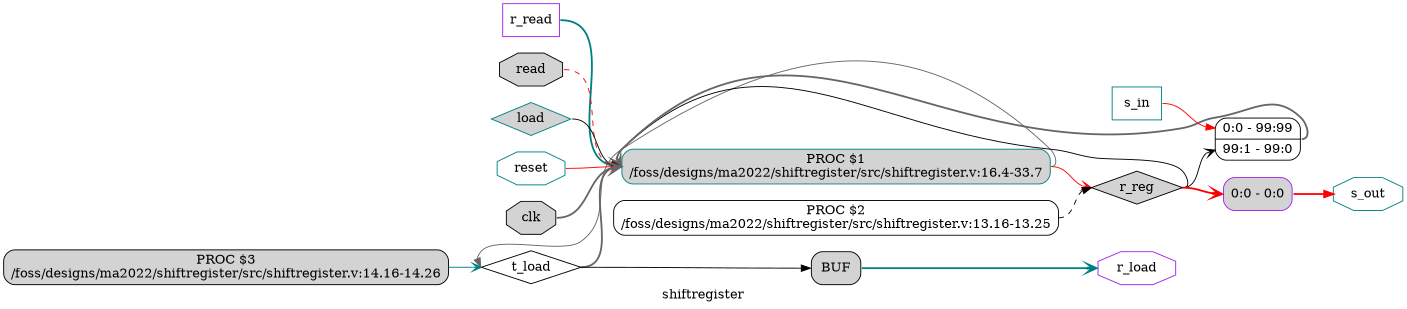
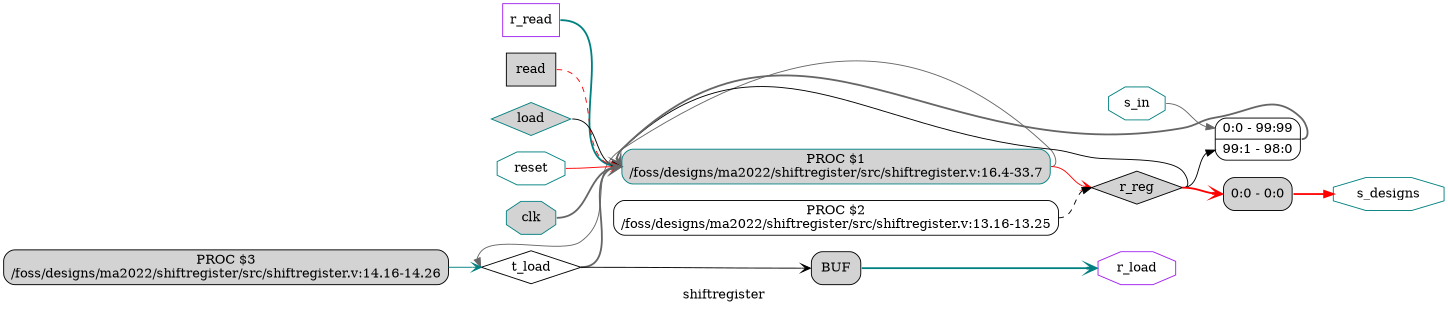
node "read": shape octagon -> box
node "s_in": shape box -> octagon
edge "s_in" -> "0:0 - 99:99": color red -> gray40
node "0:0 - 99:99": text "99:1 - 99:0" -> "99:1 - 98:0"
edge "r_reg" -> "0:0 - 99:99": arrowhead vee -> normal
node "0:0 - 0:0": color purple -> black
node "s_out": label "s_out" -> "s_designs"
node "clk": color black -> teal
edge "t_load" -> "BUF": arrowhead normal -> vee
